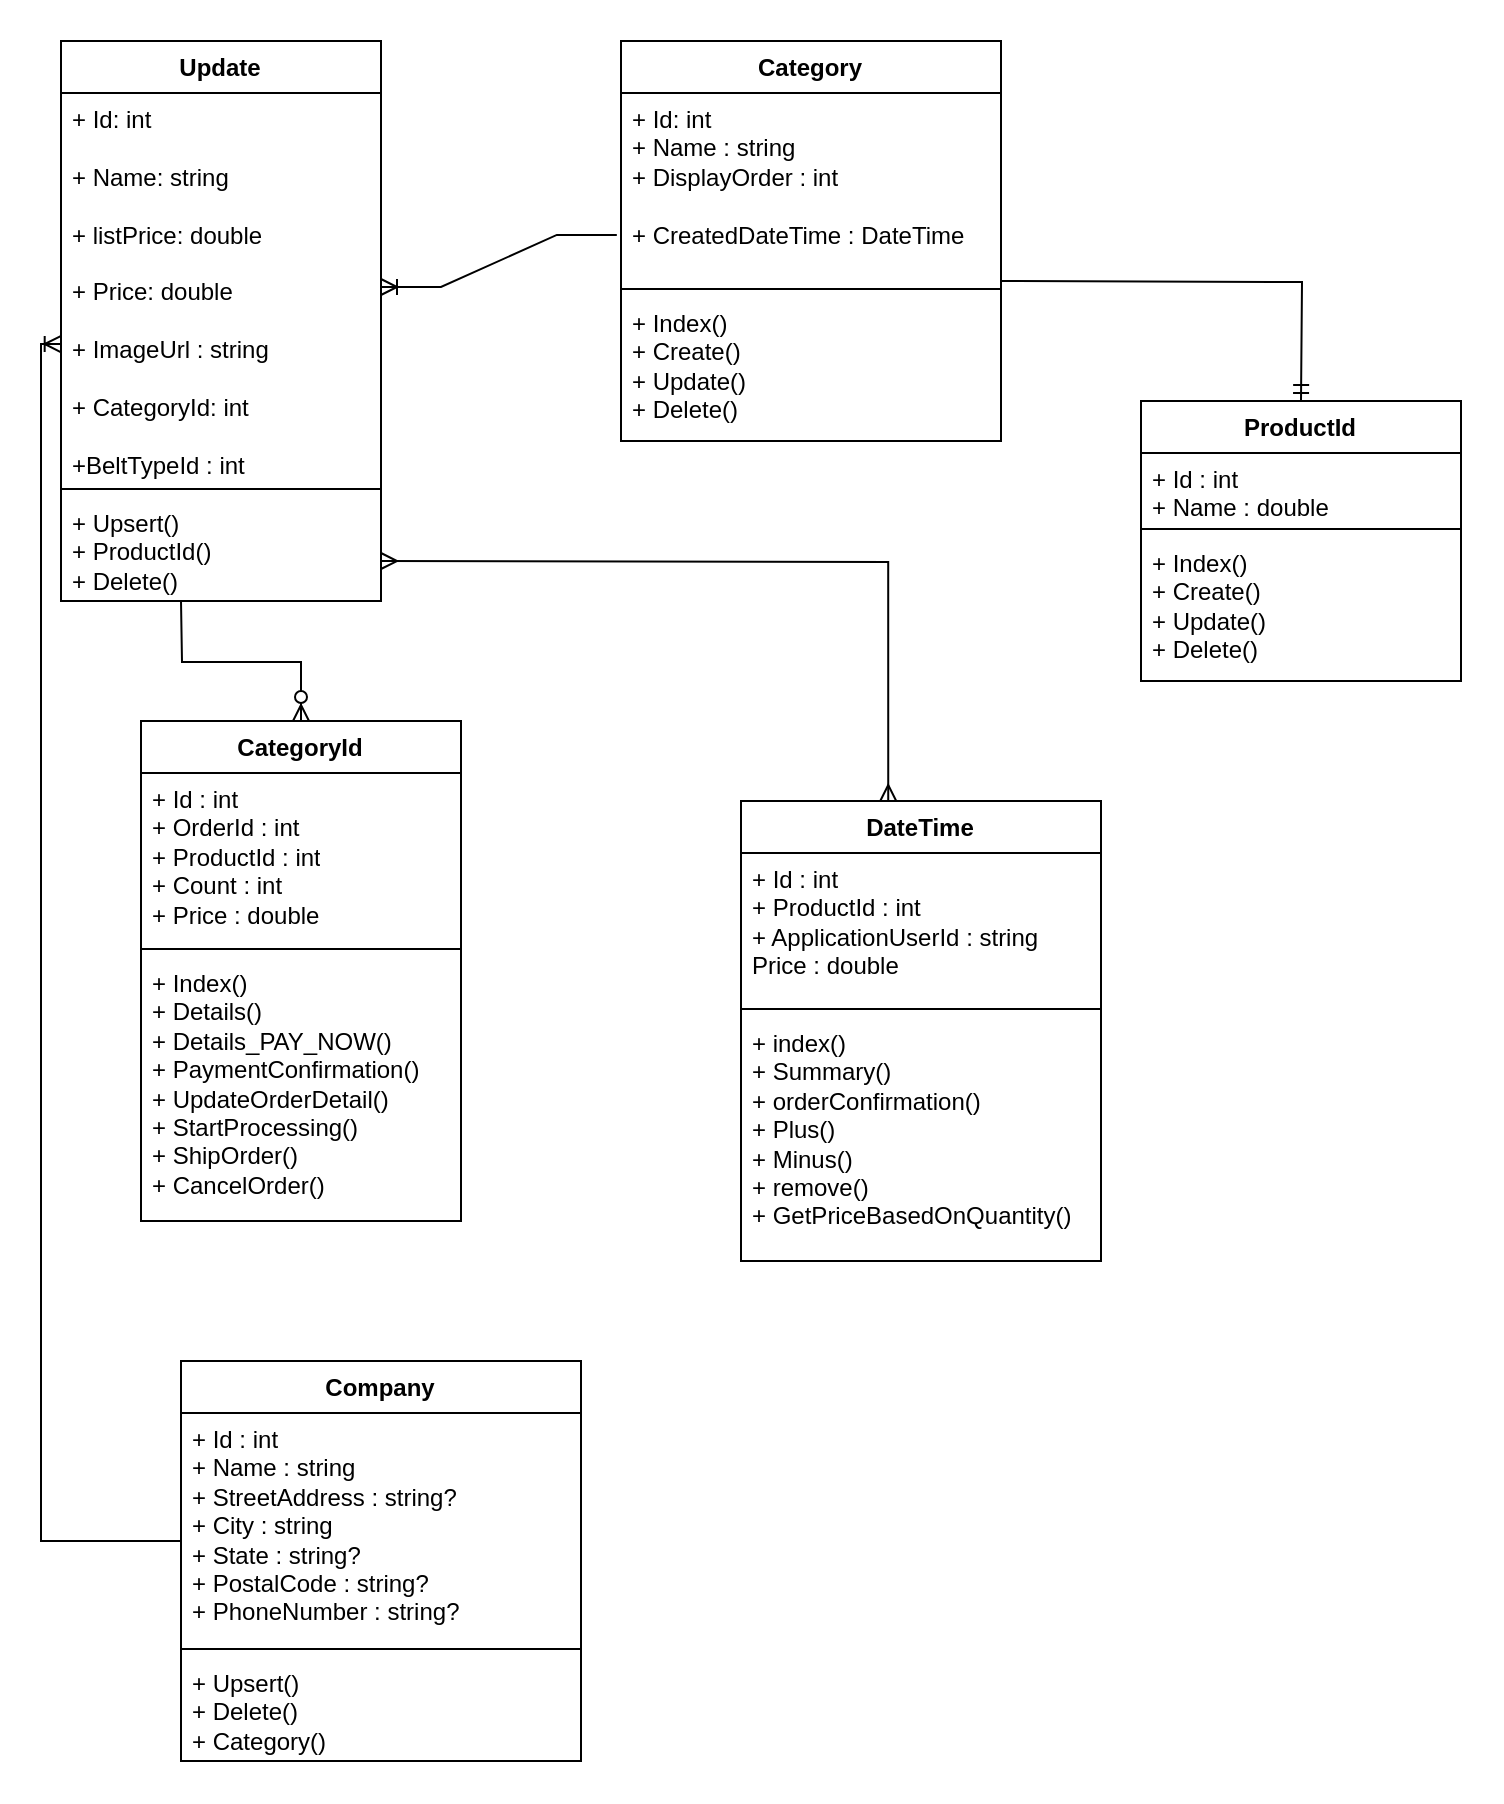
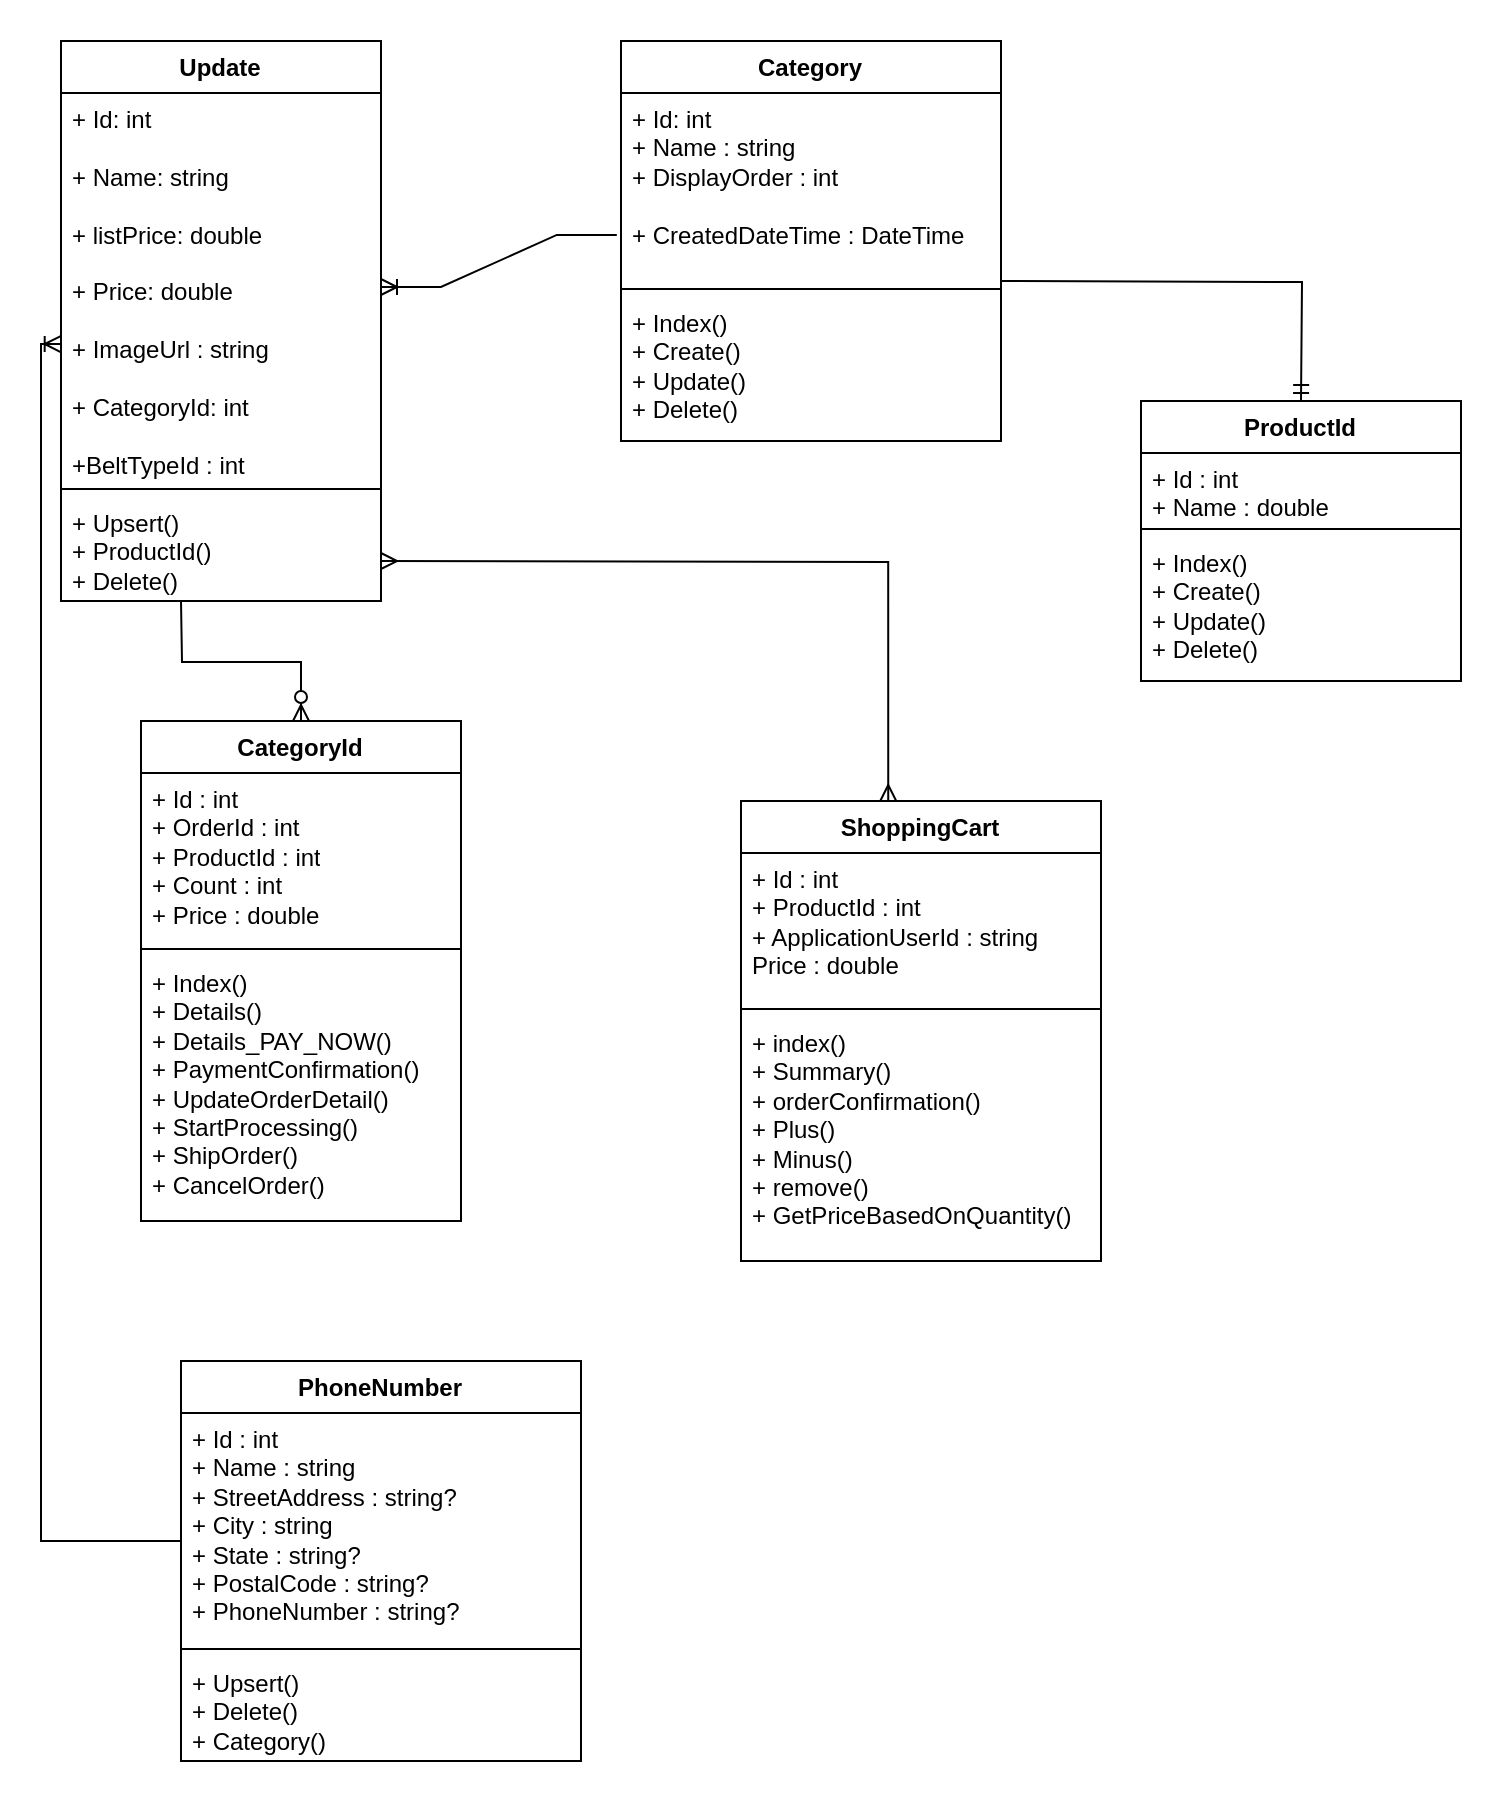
node "DateTime": label "DateTime" -> "ShoppingCart"
node "Company": label "Company" -> "PhoneNumber"
